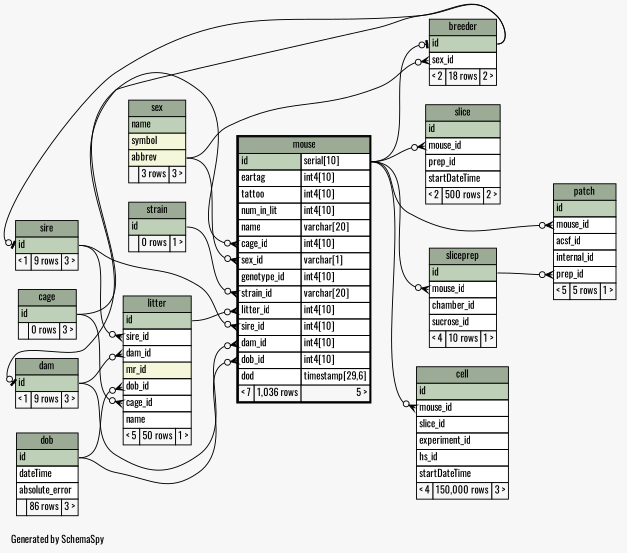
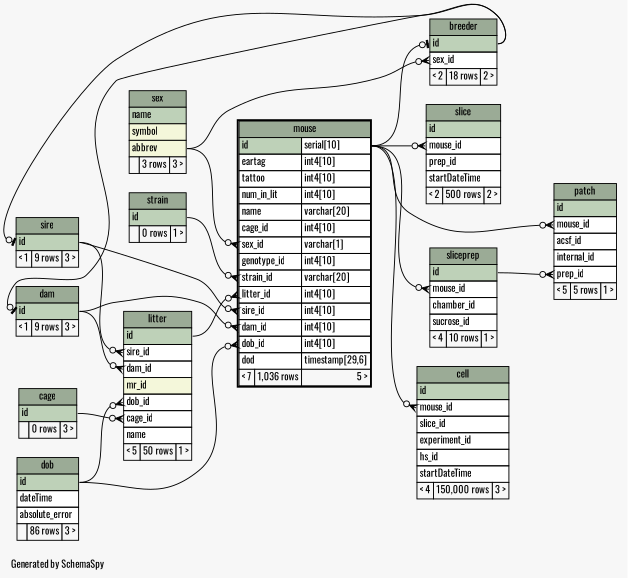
edge "cage" -> "mouse": removed
